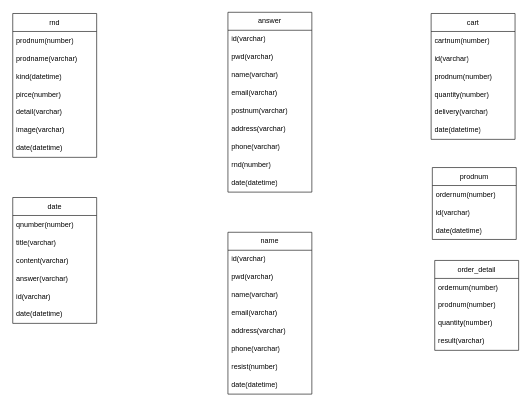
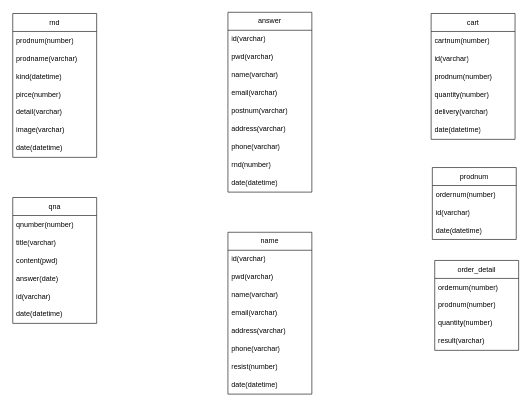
node "date": label "date" -> "qna"
node "content(varchar)": label "content(varchar)" -> "content(pwd)"
node "answer(varchar)": label "answer(varchar)" -> "answer(date)"
